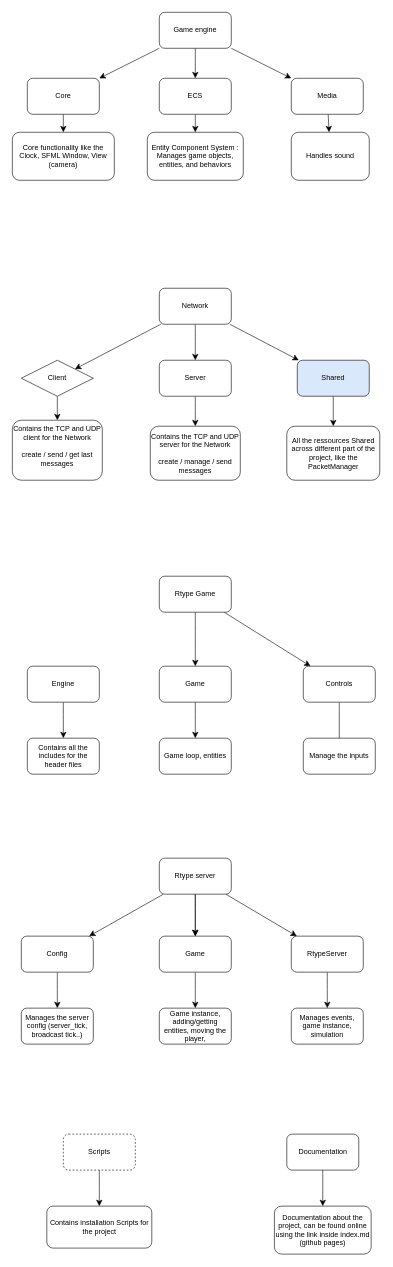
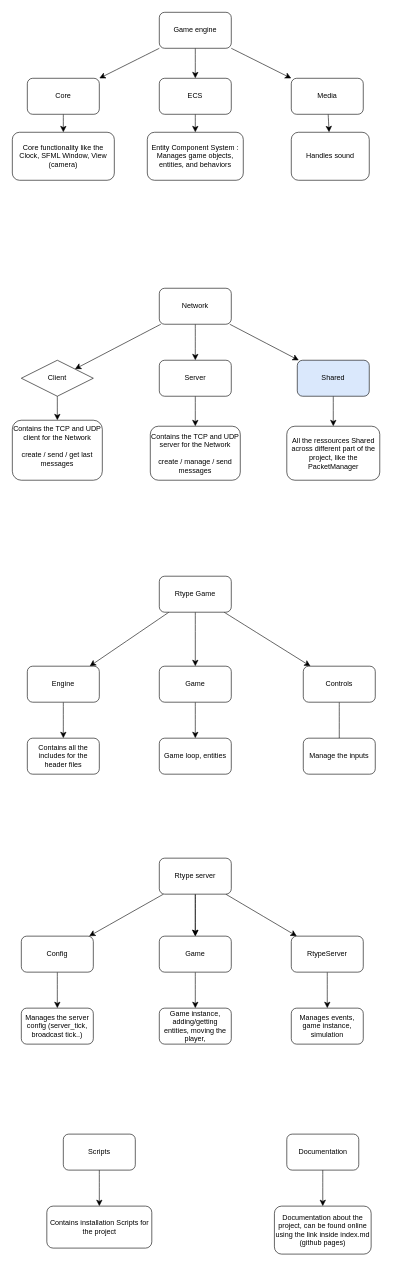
edge "Rtype Game" -> "Engine": added
node "Scripts": style dashed -> solid
